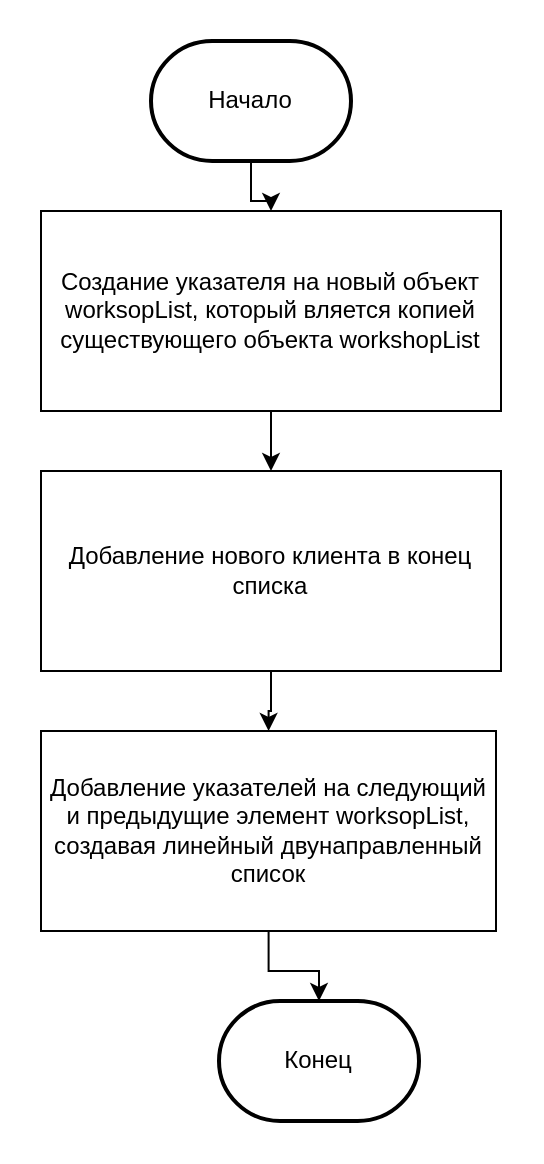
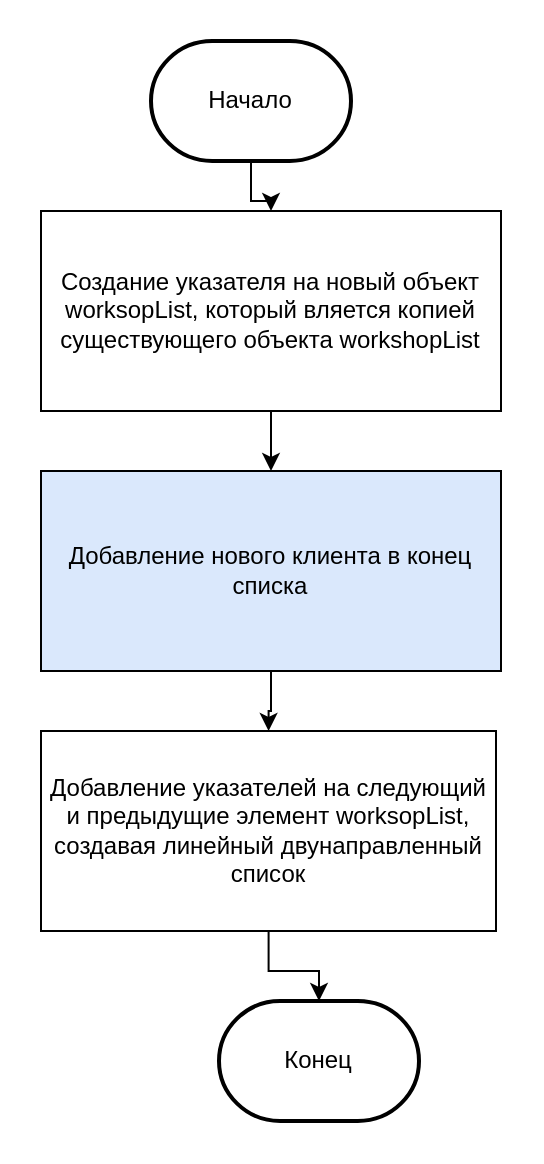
node "Добавление нового клиента в конец списка": fillcolor #ffffff -> #dae8fc
